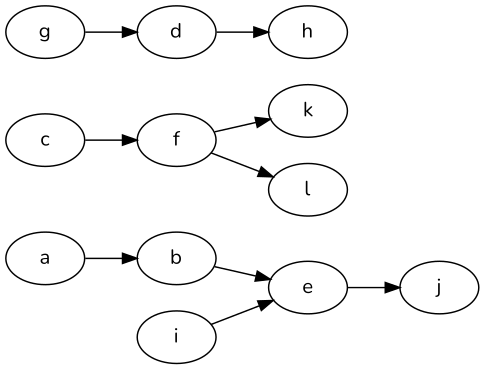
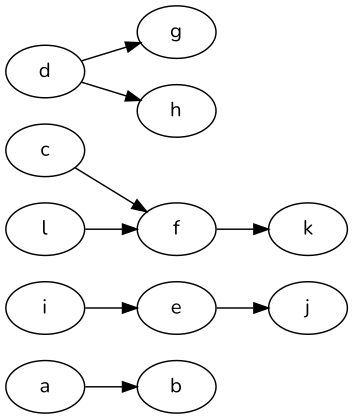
edge "g" -> "d": reversed
edge "f" -> "l": reversed
edge "b" -> "e": removed
